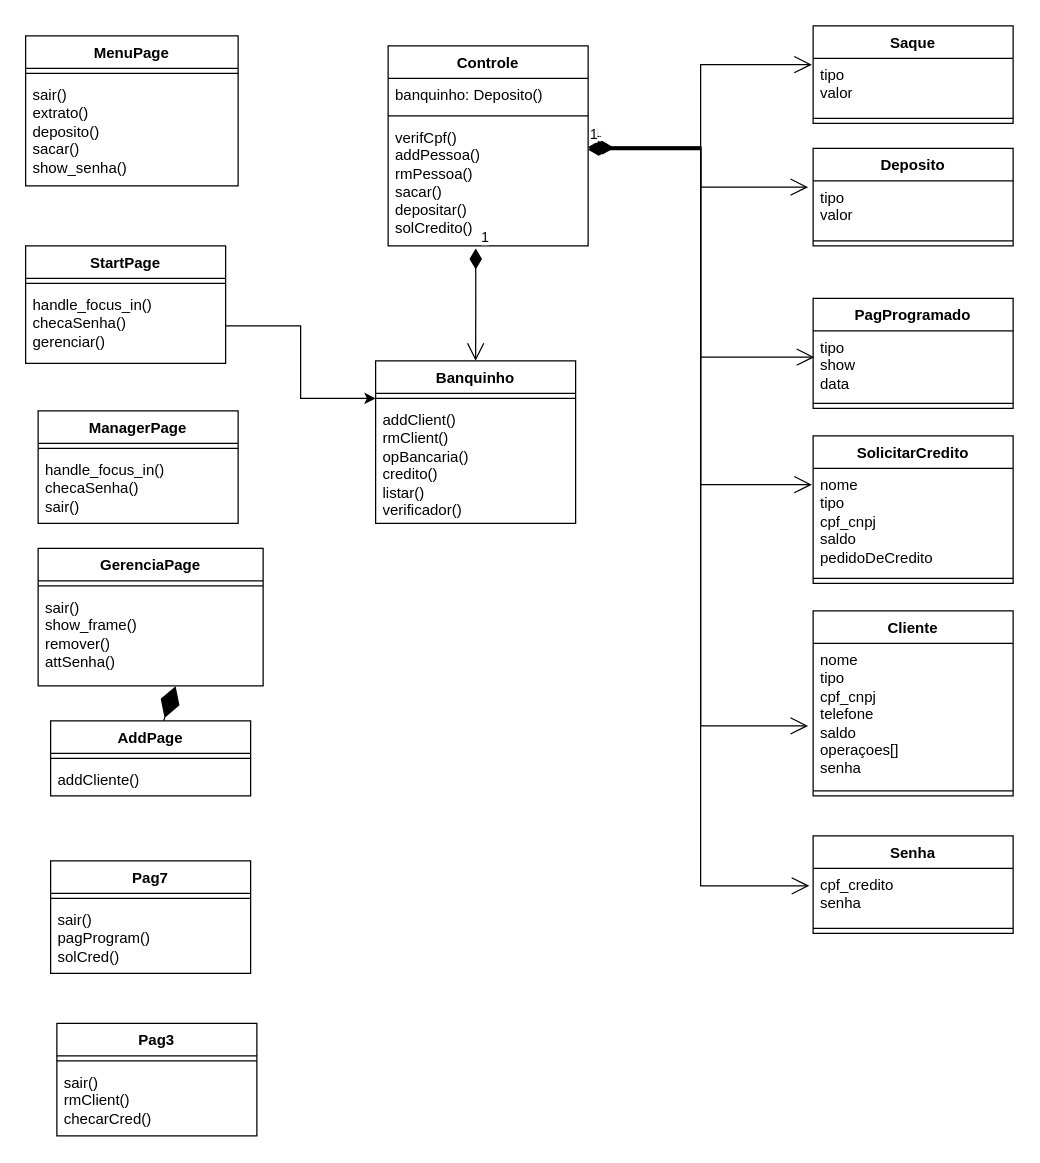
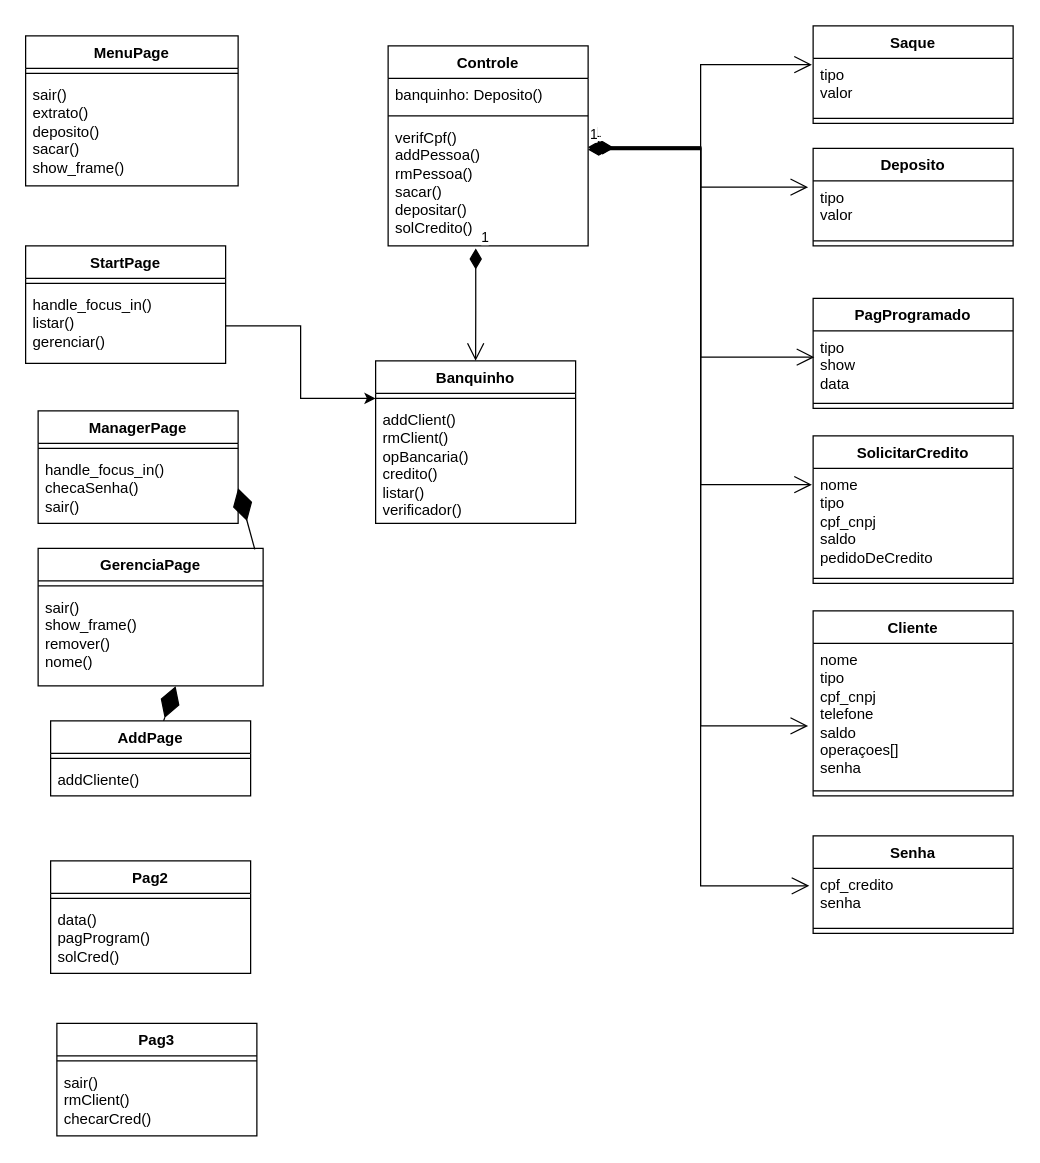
node "sair() extrato() deposito() sacar() show_senha()": label "sair() extrato() deposito() sacar() show_senha()" -> "sair() extrato() deposito() sacar() show_frame()"
node "handle_focus_in() checaSenha() gerenciar()": label "handle_focus_in() checaSenha() gerenciar()" -> "handle_focus_in() listar() gerenciar()"
edge "GerenciaPage" -> "handle_focus_in() checaSenha() sair()": added
node "sair() show_frame() remover() attSenha()": label "sair() show_frame() remover() attSenha()" -> "sair() show_frame() remover() nome()"
node "Pag7": label "Pag7" -> "Pag2"
node "sair() pagProgram() solCred()": label "sair() pagProgram() solCred()" -> "data() pagProgram() solCred()"
